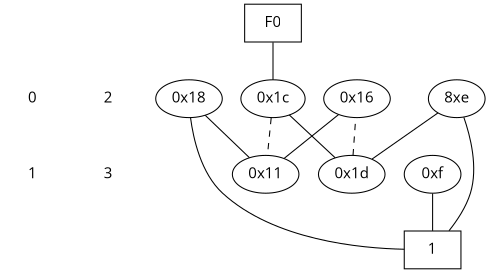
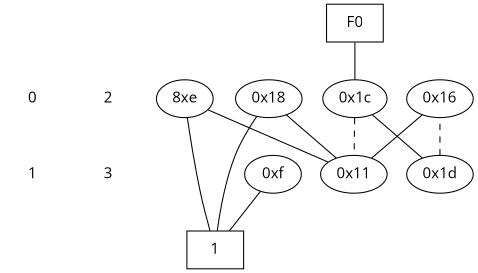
edge "8xe" -- "0x1d": now "8xe" -- "0x11"
